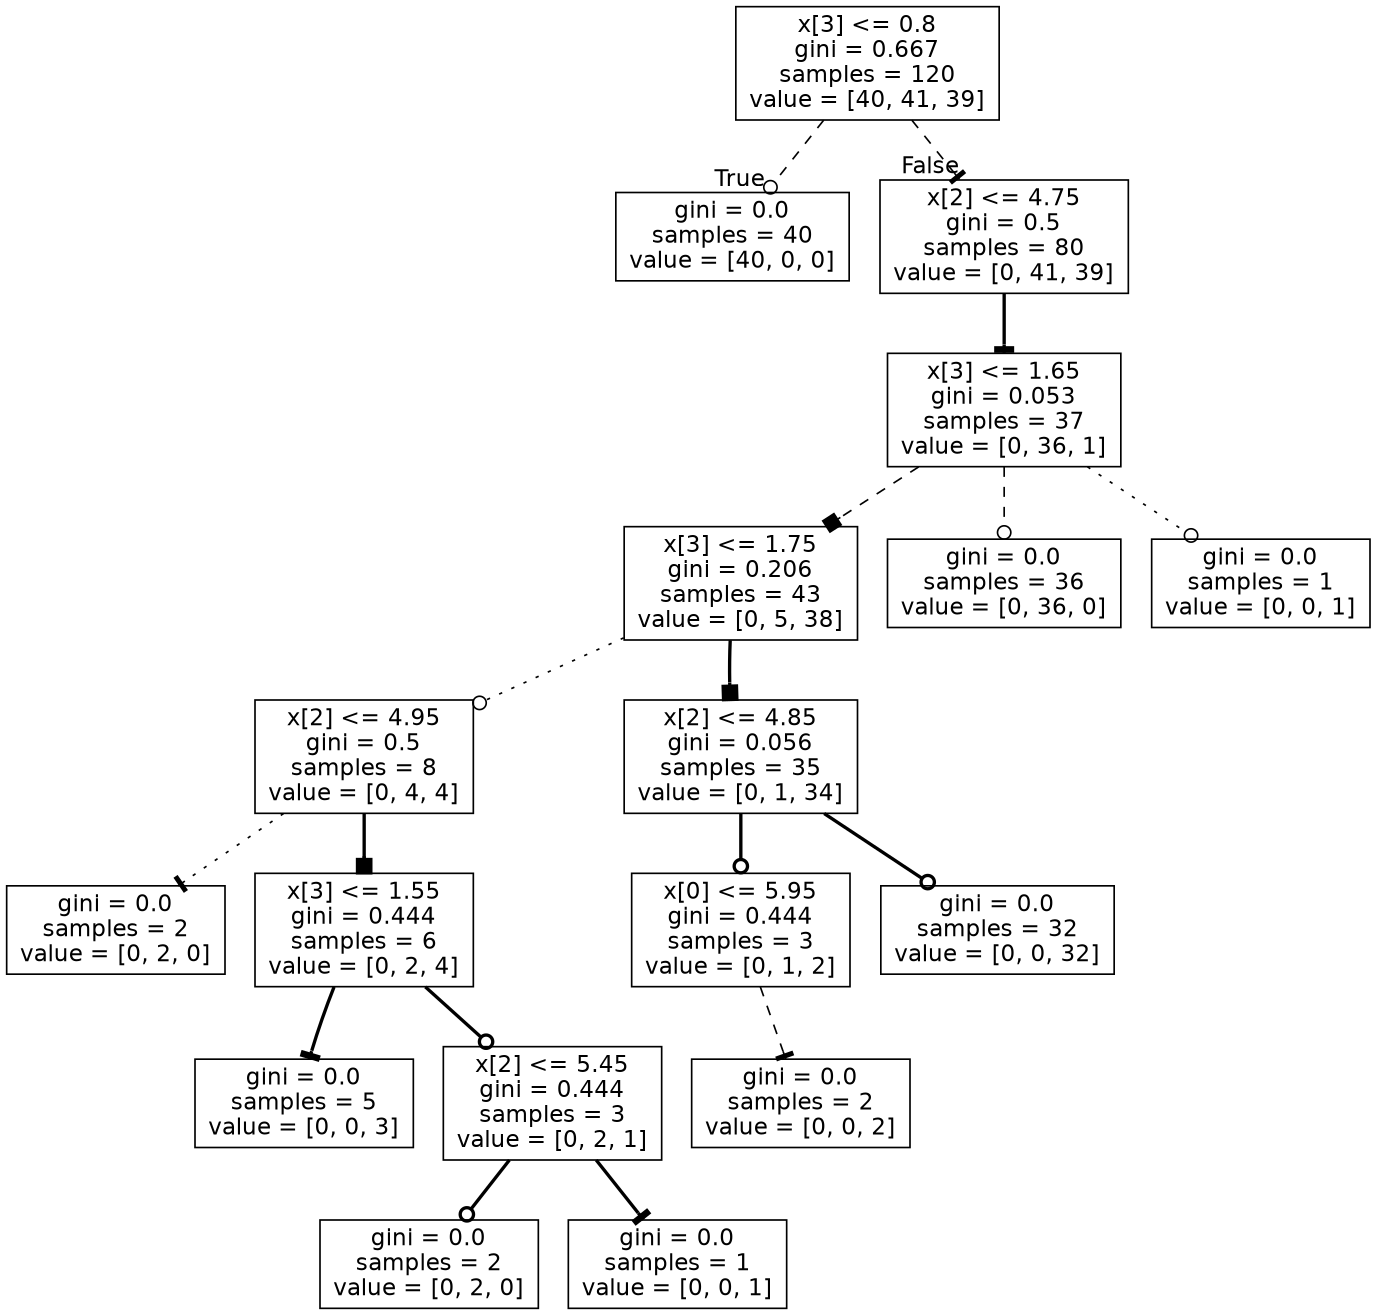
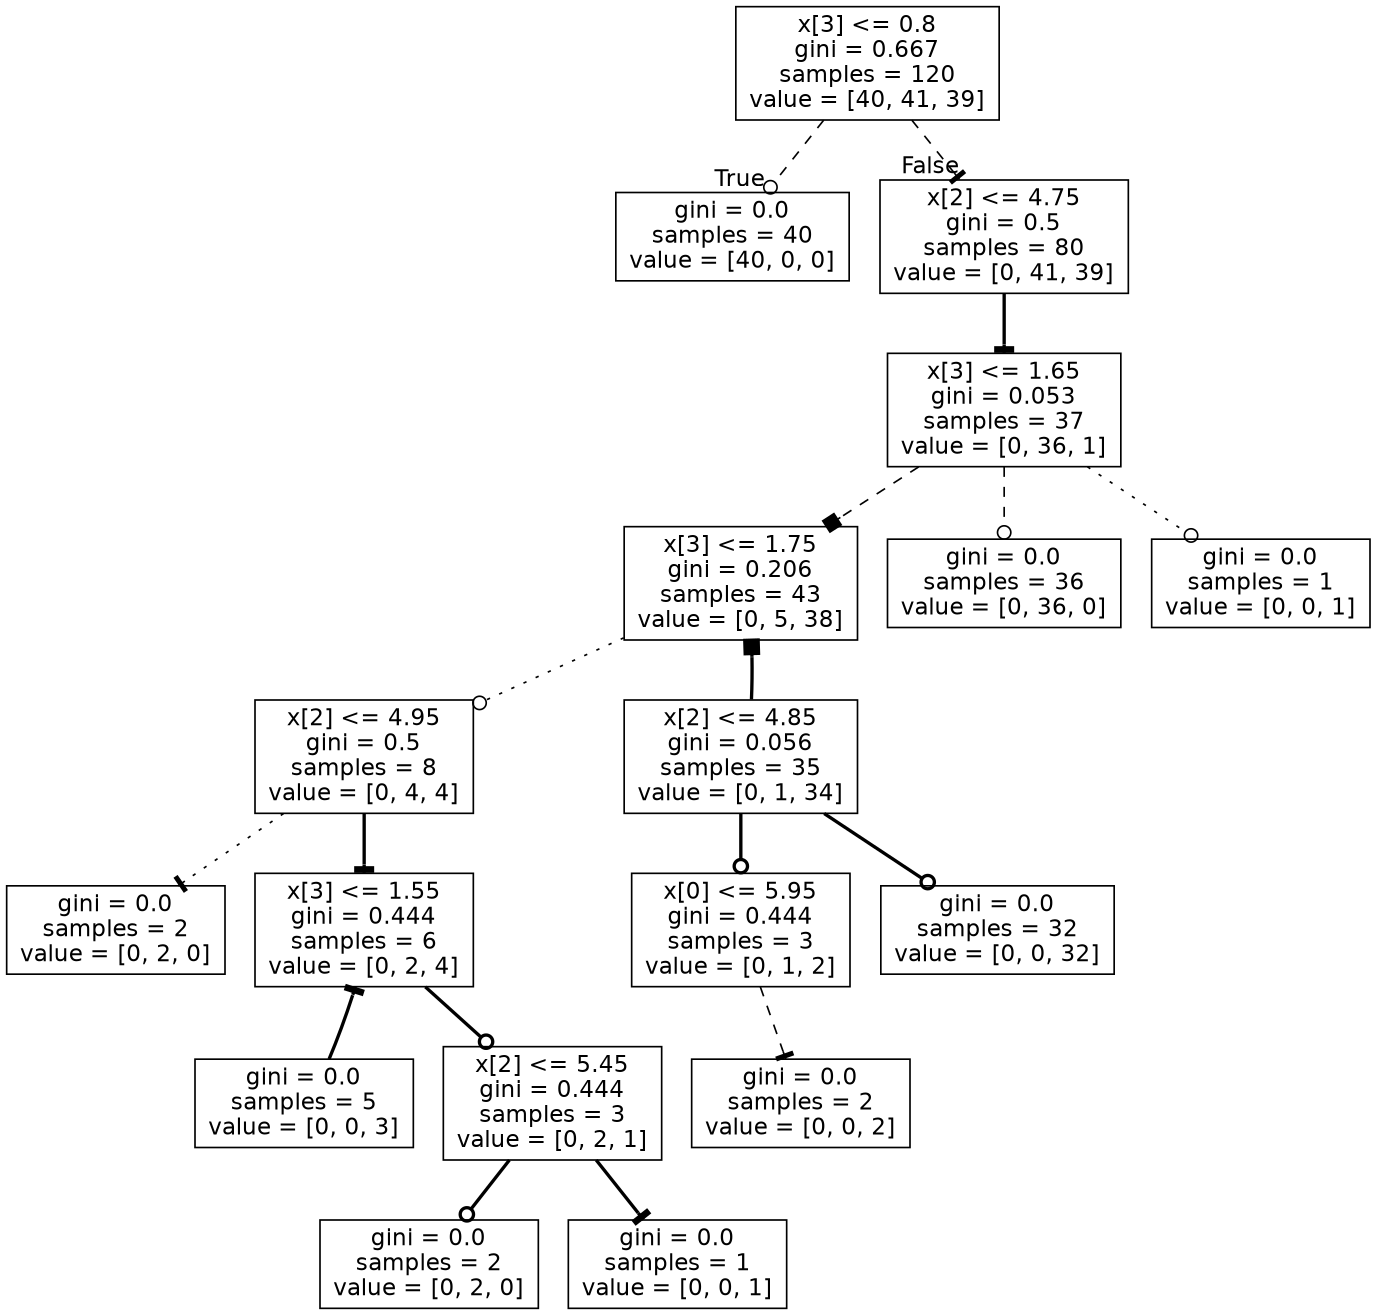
edge "x[3] <= 1.75 gini = 0.206 samples = 43 value = [0, 5, 38]" -> "x[2] <= 4.85 gini = 0.056 samples = 35 value = [0, 1, 34]": reversed
edge "x[2] <= 4.95 gini = 0.5 samples = 8 value = [0, 4, 4]" -> "x[3] <= 1.55 gini = 0.444 samples = 6 value = [0, 2, 4]": arrowhead box -> tee
edge "x[3] <= 1.55 gini = 0.444 samples = 6 value = [0, 2, 4]" -> "gini = 0.0 samples = 5 value = [0, 0, 3]": reversed
